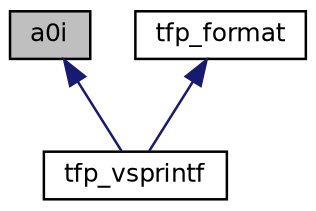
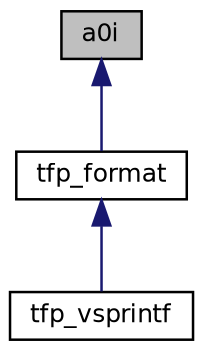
edge "tfp_vsprintf" -> "a0i": now "tfp_format" -> "a0i"
